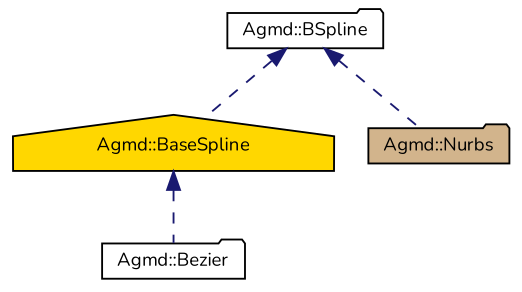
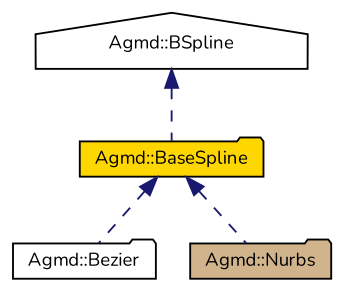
node "Agmd::BSpline": shape folder -> house
edge "Agmd::Nurbs" -> "Agmd::BSpline": now "Agmd::Nurbs" -> "Agmd::BaseSpline"
node "Agmd::BaseSpline": shape house -> folder
